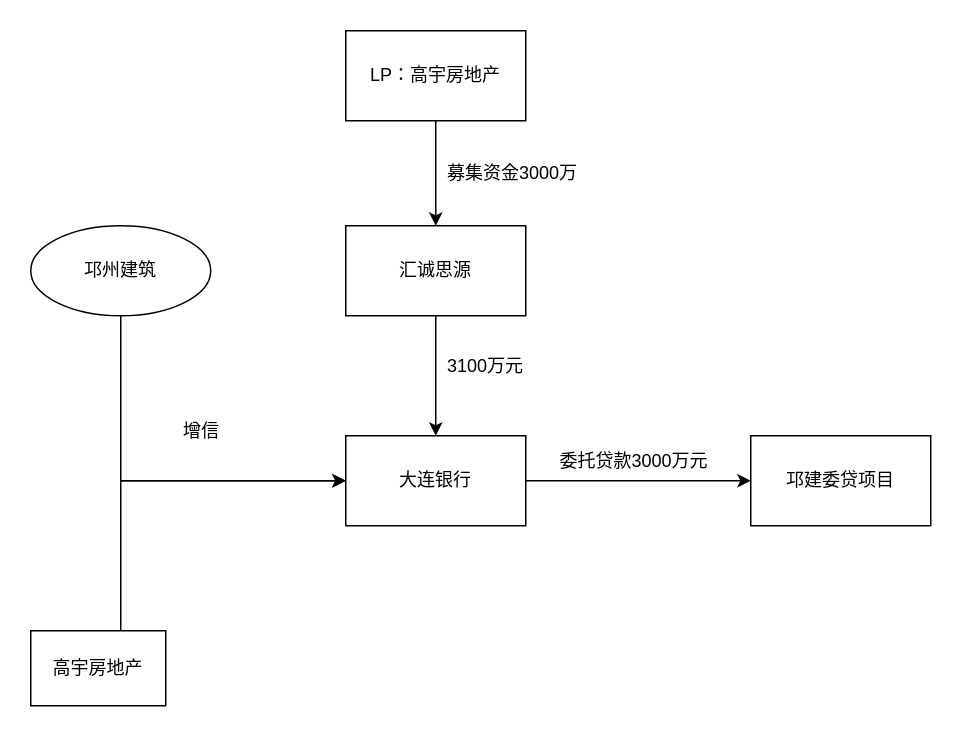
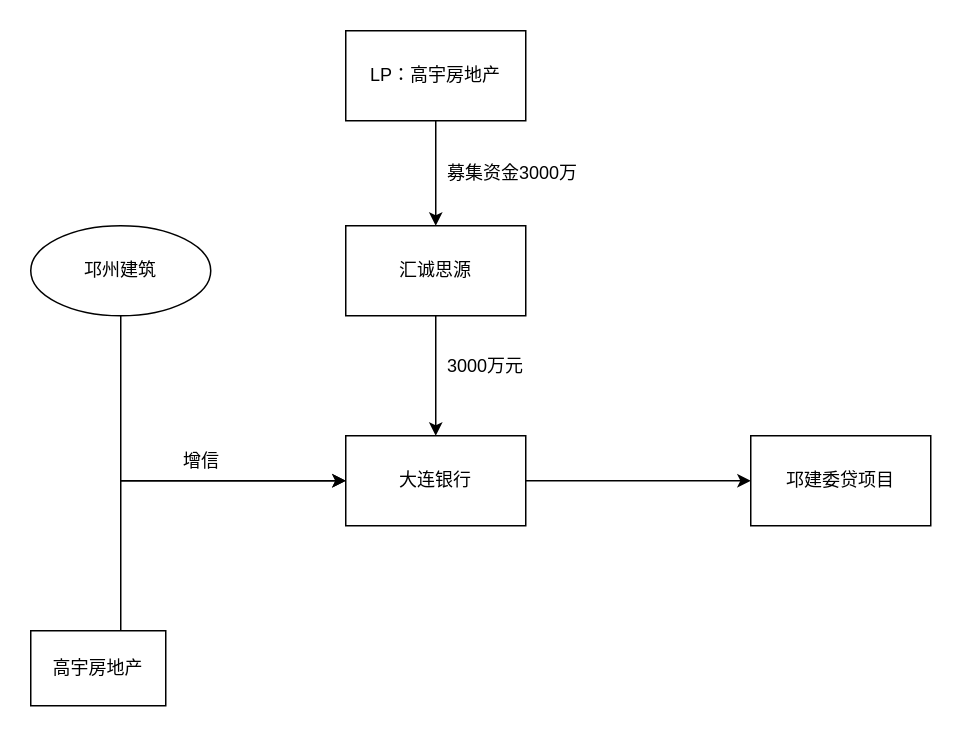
node "3100万元": label "3100万元" -> "3000万元"
node "增信": moved (211, 431) -> (211, 461)
node "委托贷款3000万元": removed
